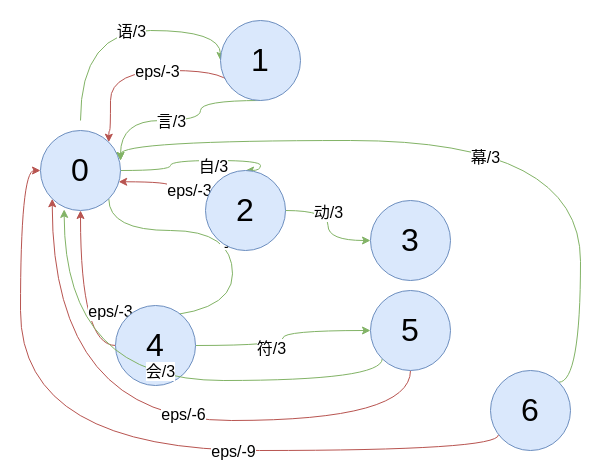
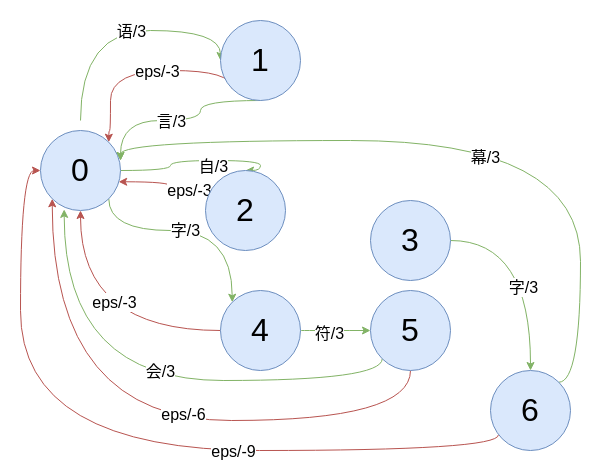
edge "2" -> "3": removed, label "动/3"
edge "3" -> "6": added, label "字/3"
node "4": moved (156, 346) -> (261, 331)
